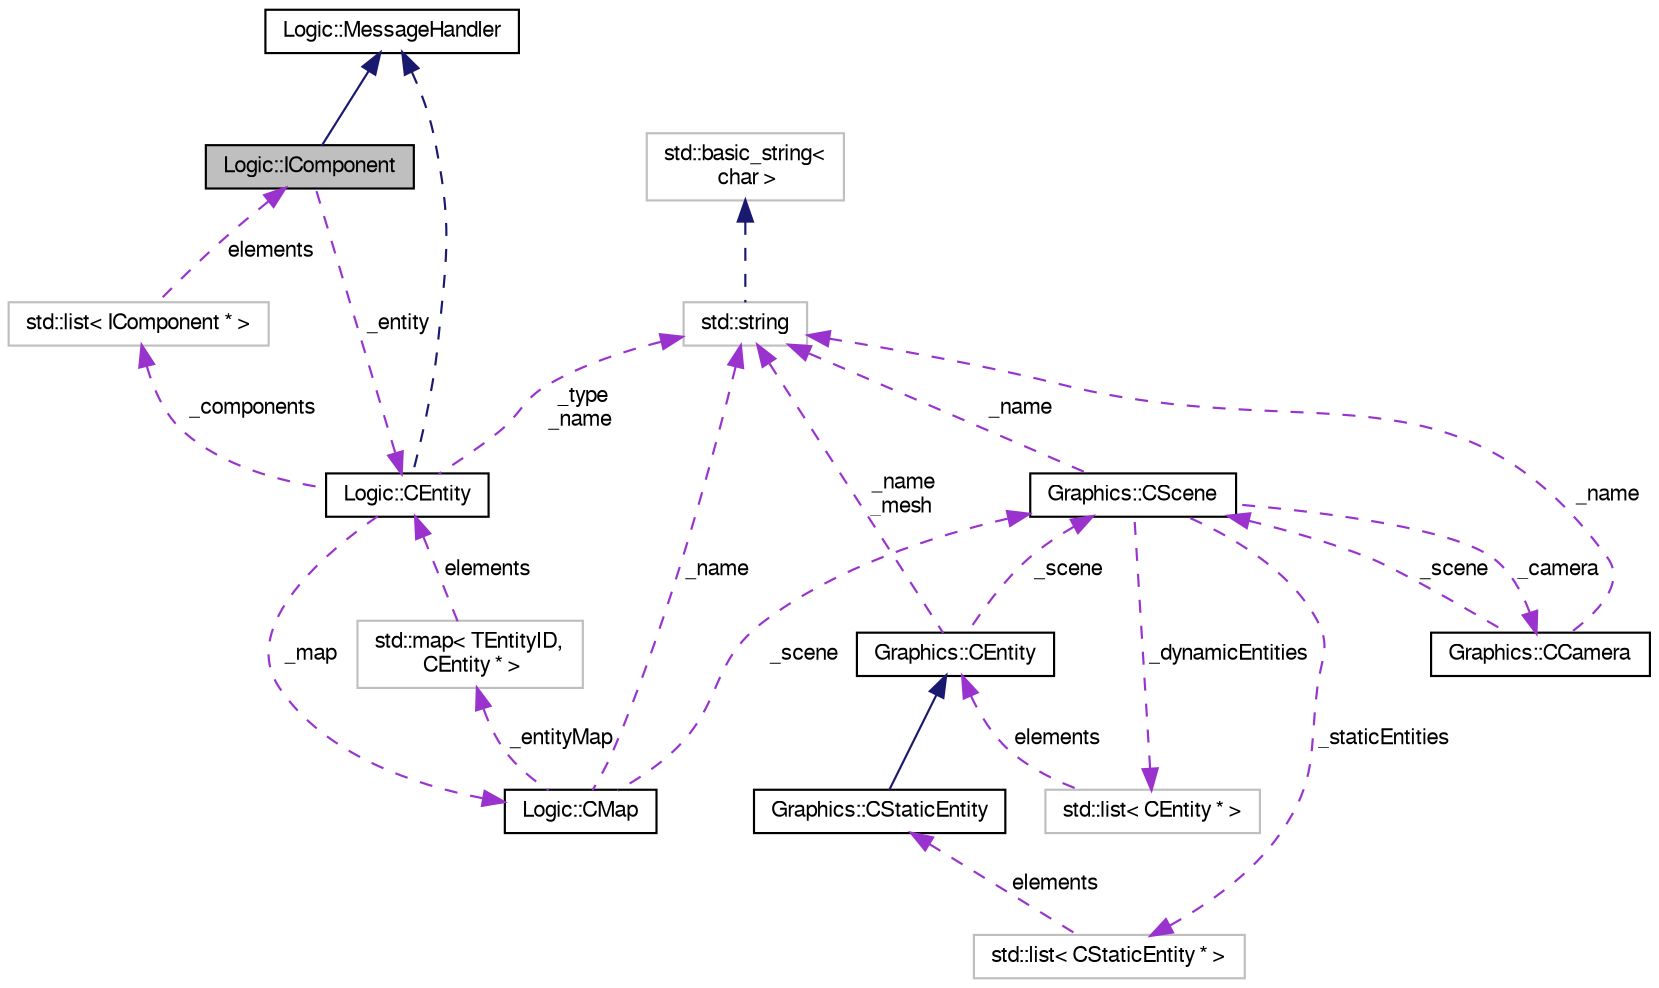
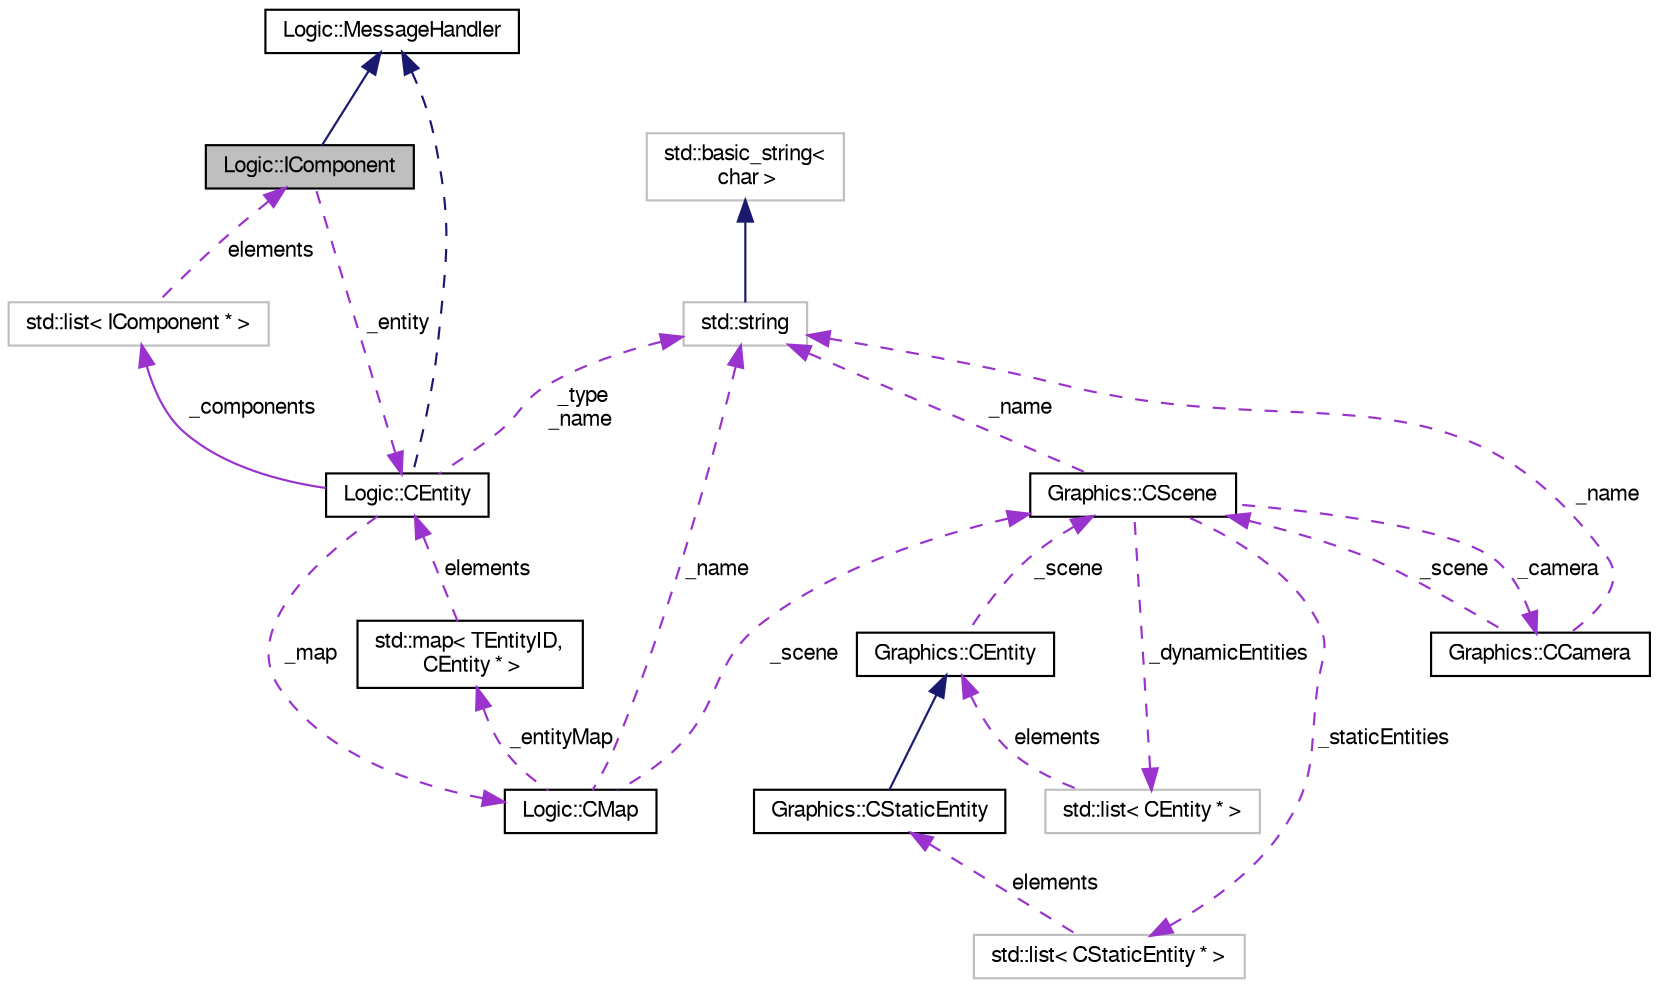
edge "std::string" -> "std::basic_string< char >": style dashed -> solid
edge "Logic::CEntity" -> "std::list< IComponent * >": style dashed -> solid
edge "Graphics::CEntity" -> "std::string": removed, label "_name _mesh"
node "std::map< TEntityID, CEntity * >": color grey75 -> black
